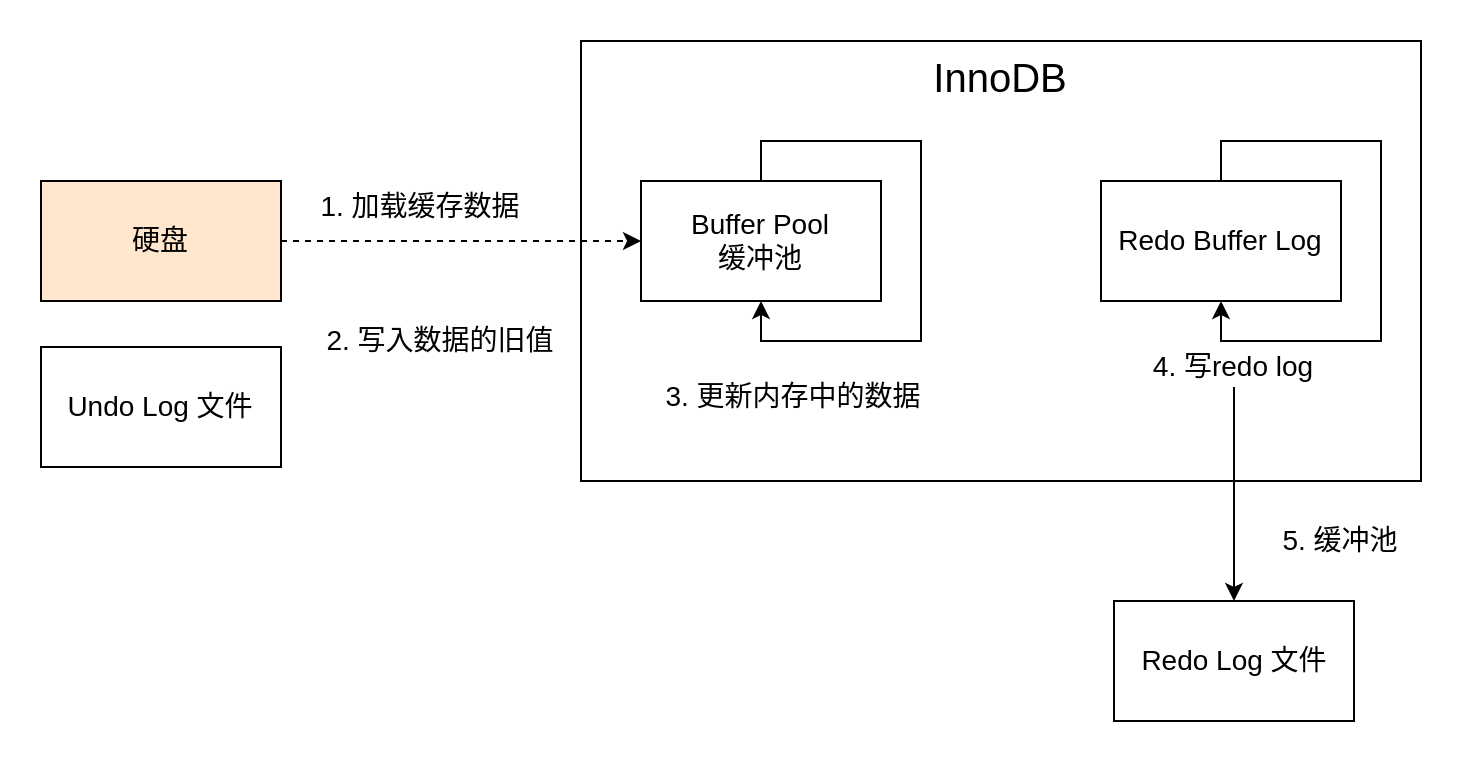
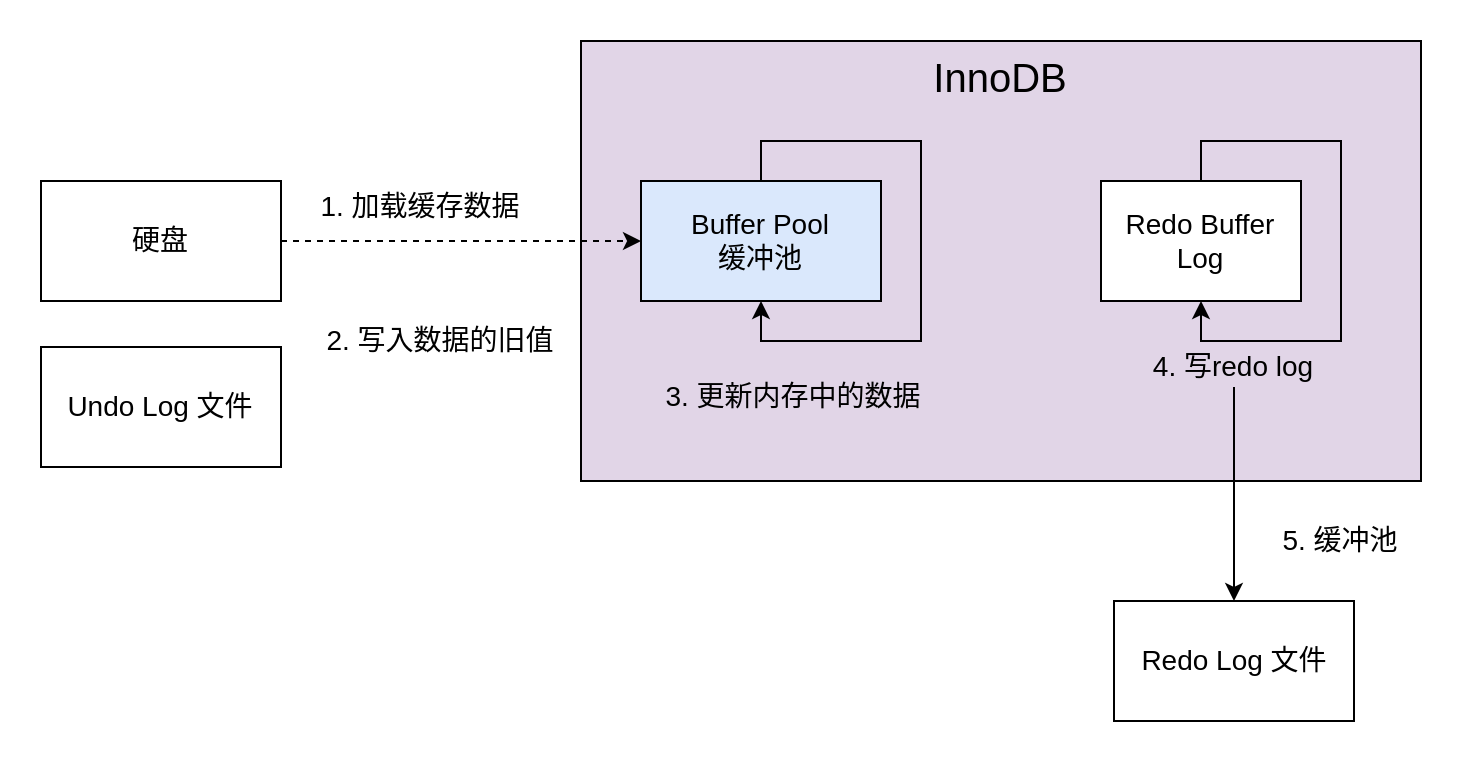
node "硬盘": fillcolor #ffe6cc -> #ffffff
node "Buffer Pool 缓冲池": fillcolor #ffffff -> #dae8fc
node "Redo Buffer Log": size 240x120 -> 200x120
node "InnoDB": fillcolor #ffffff -> #e1d5e7
